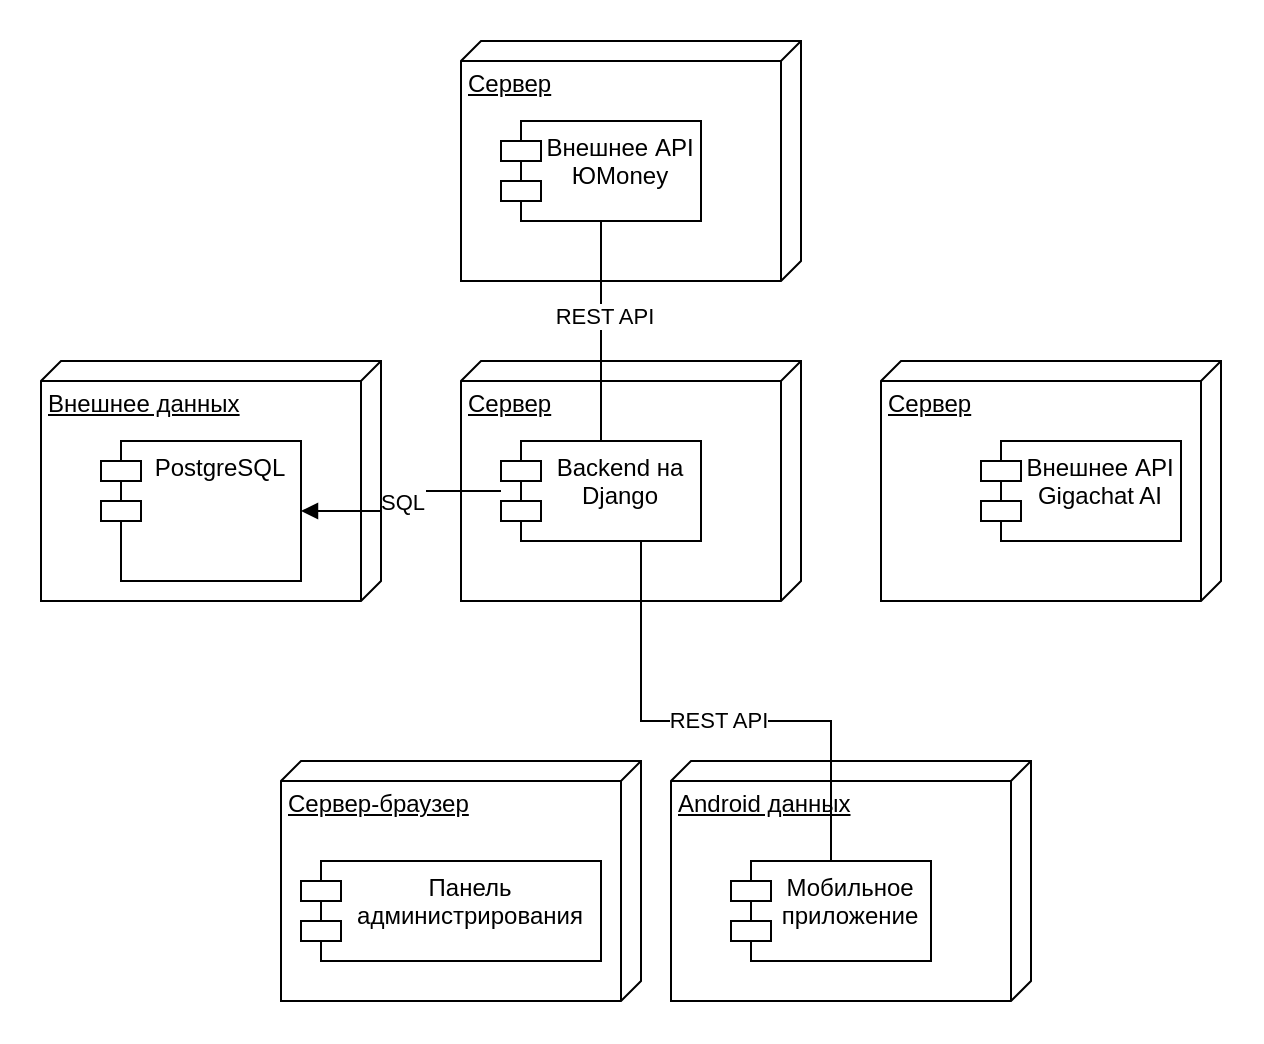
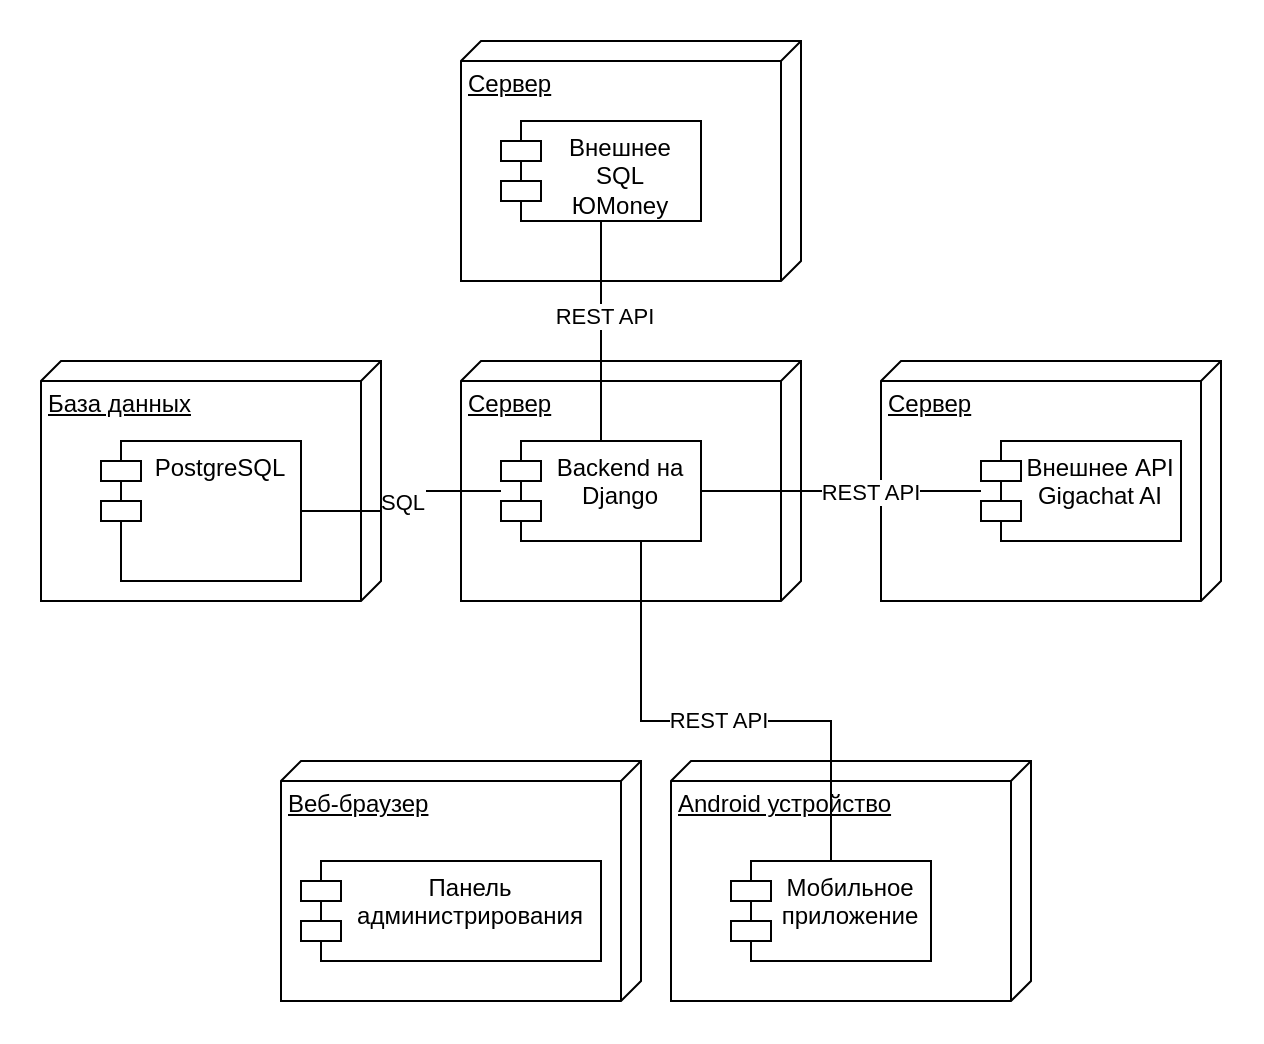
node "Внешнее API ЮMoney": label "Внешнее API ЮMoney" -> "Внешнее SQL ЮMoney"
node "Внешнее данных": label "Внешнее данных" -> "База данных"
edge "Backend на Django" -- "Внешнее API Gigachat AI": added, label "REST API"
edge "Backend на Django" -> "PostgreSQL": arrowhead block -> none
node "Сервер-браузер": label "Сервер-браузер" -> "Веб-браузер"
node "Android данных": label "Android данных" -> "Android устройство"
